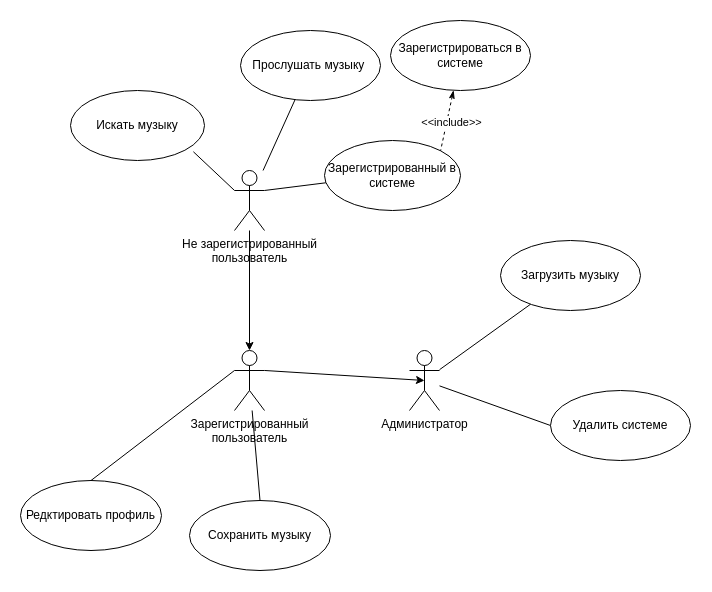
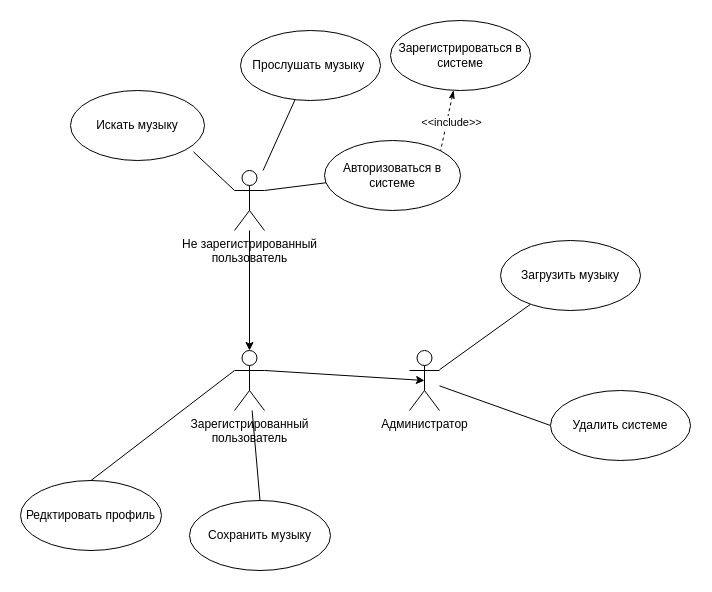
node "Зарегистрированный в системе": label "Зарегистрированный в системе" -> "Авторизоваться в системе"
